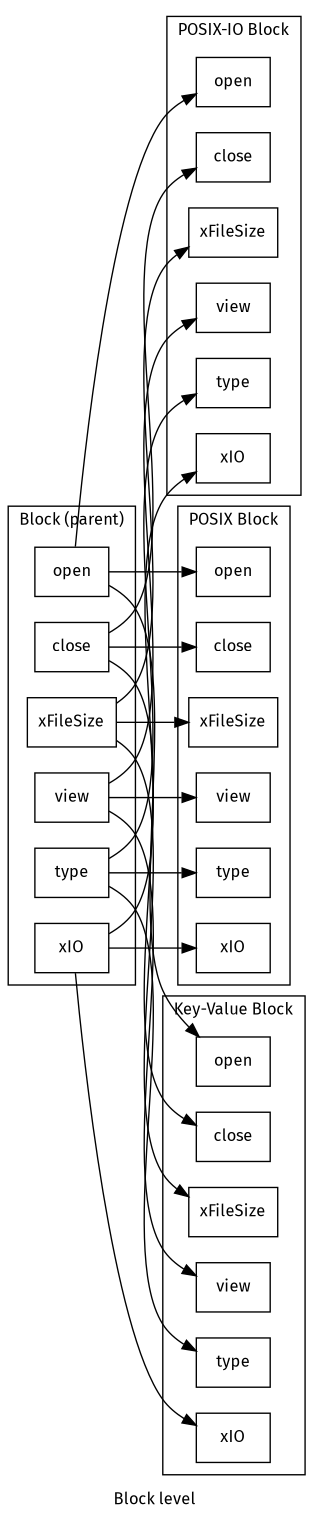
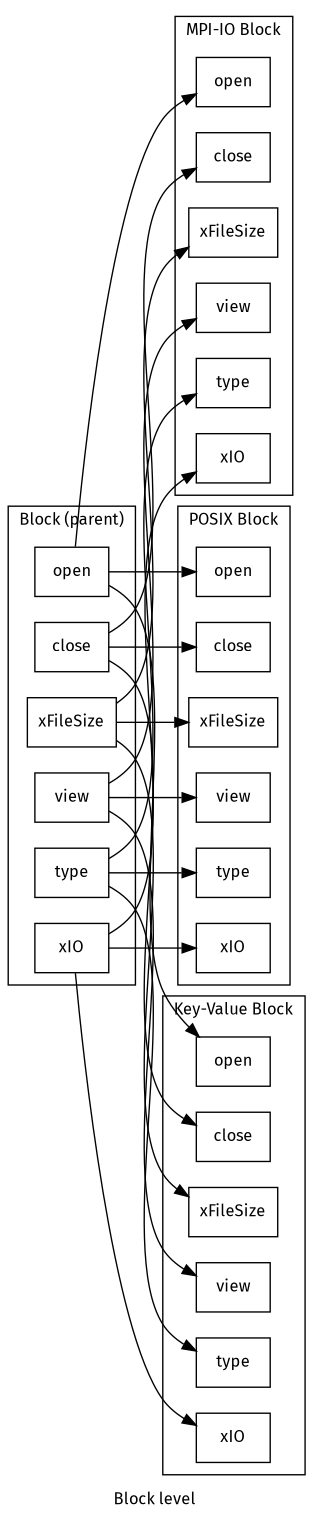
cluster "POSIX-IO Block": label "POSIX-IO Block" -> "MPI-IO Block"
